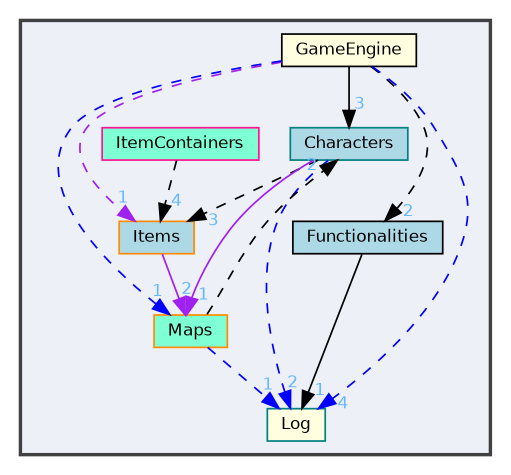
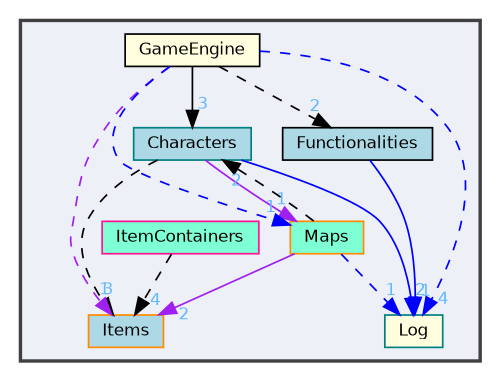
edge "Characters" -> "Log": style dashed -> solid
edge "Items" -> "Maps": reversed
edge "Functionalities" -> "Log": color black -> blue
